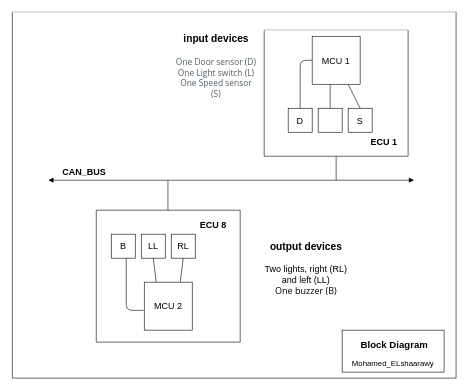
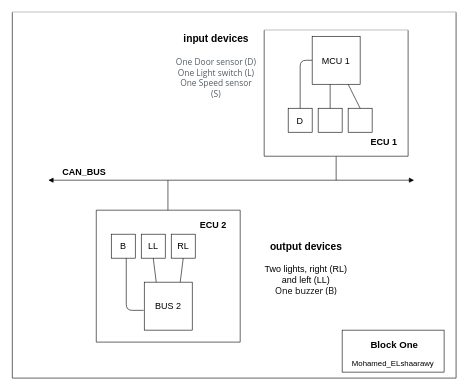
node "S": removed
node "ECU 8": label "ECU 8" -> "ECU 2"
node "MCU 2": label "MCU 2" -> "BUS 2"
node "Block Diagram": label "Block Diagram" -> "Block One"
